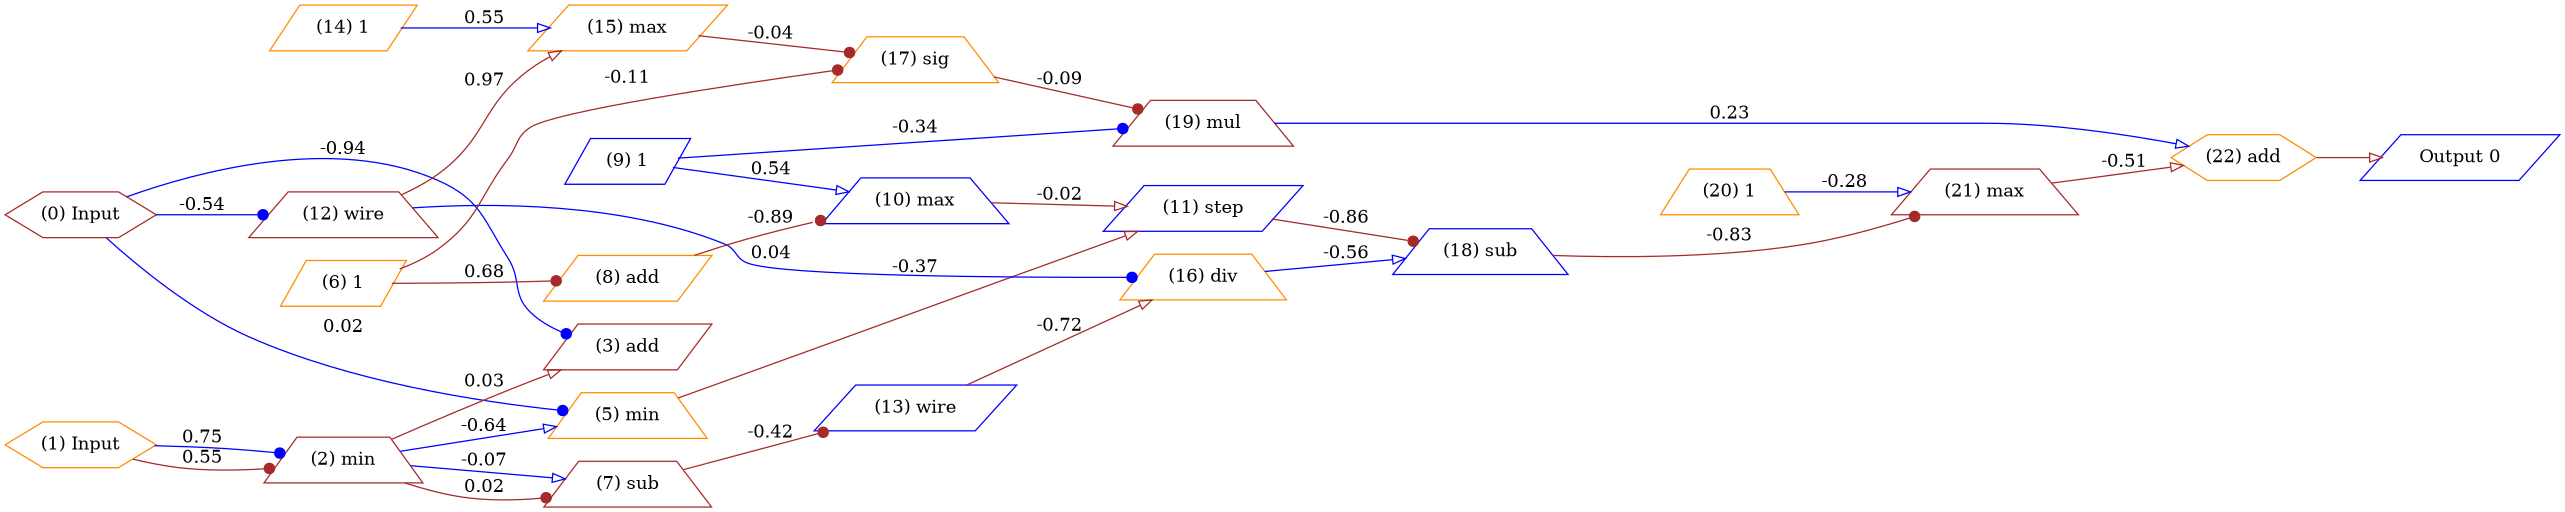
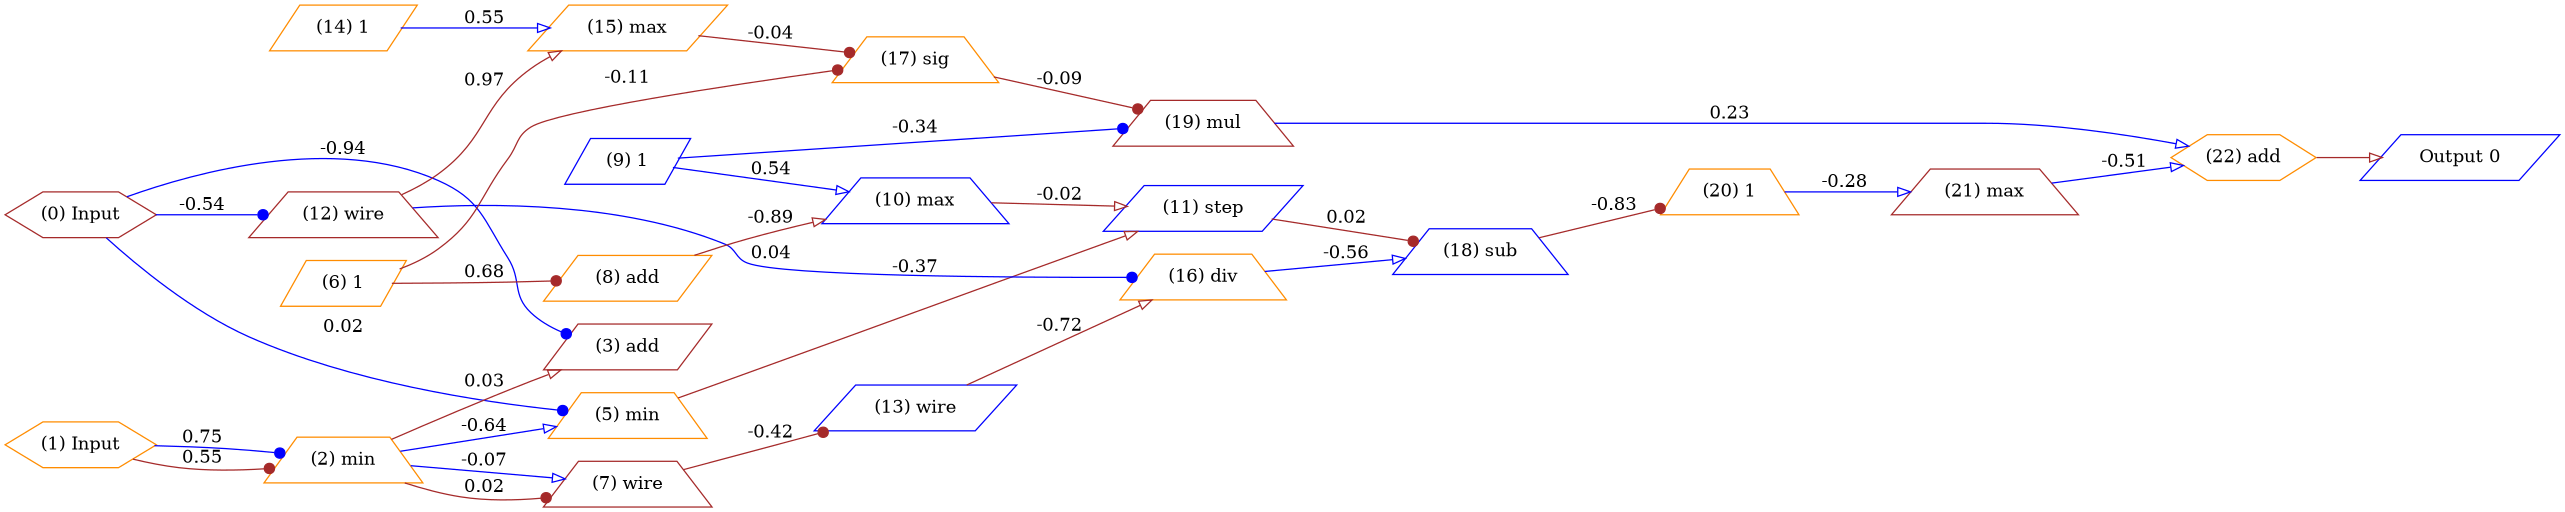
edge "(21) max" -> "(22) add": color brown -> blue
edge "(11) step" -> "(18) sub": label "-0.86" -> "0.02"
edge "(8) add" -> "(10) max": arrowhead dot -> onormal
edge "(18) sub" -> "(21) max": now "(18) sub" -> "(20) 1"
node "(2) min": color brown -> darkorange
node "(7) sub": label "(7) sub" -> "(7) wire"
